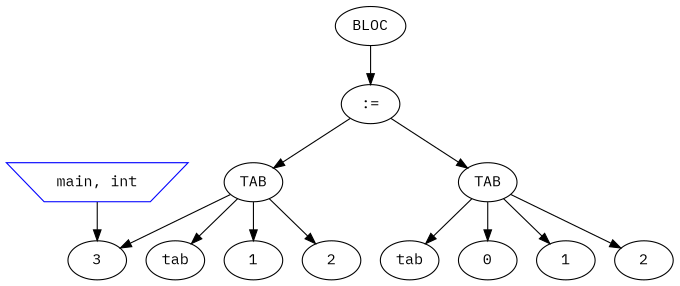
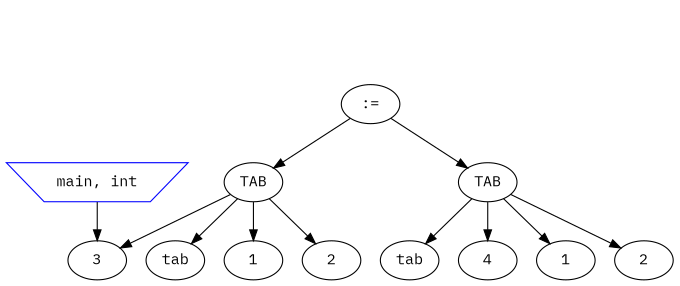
node "BLOC": removed
node "0": label "0" -> "4"
